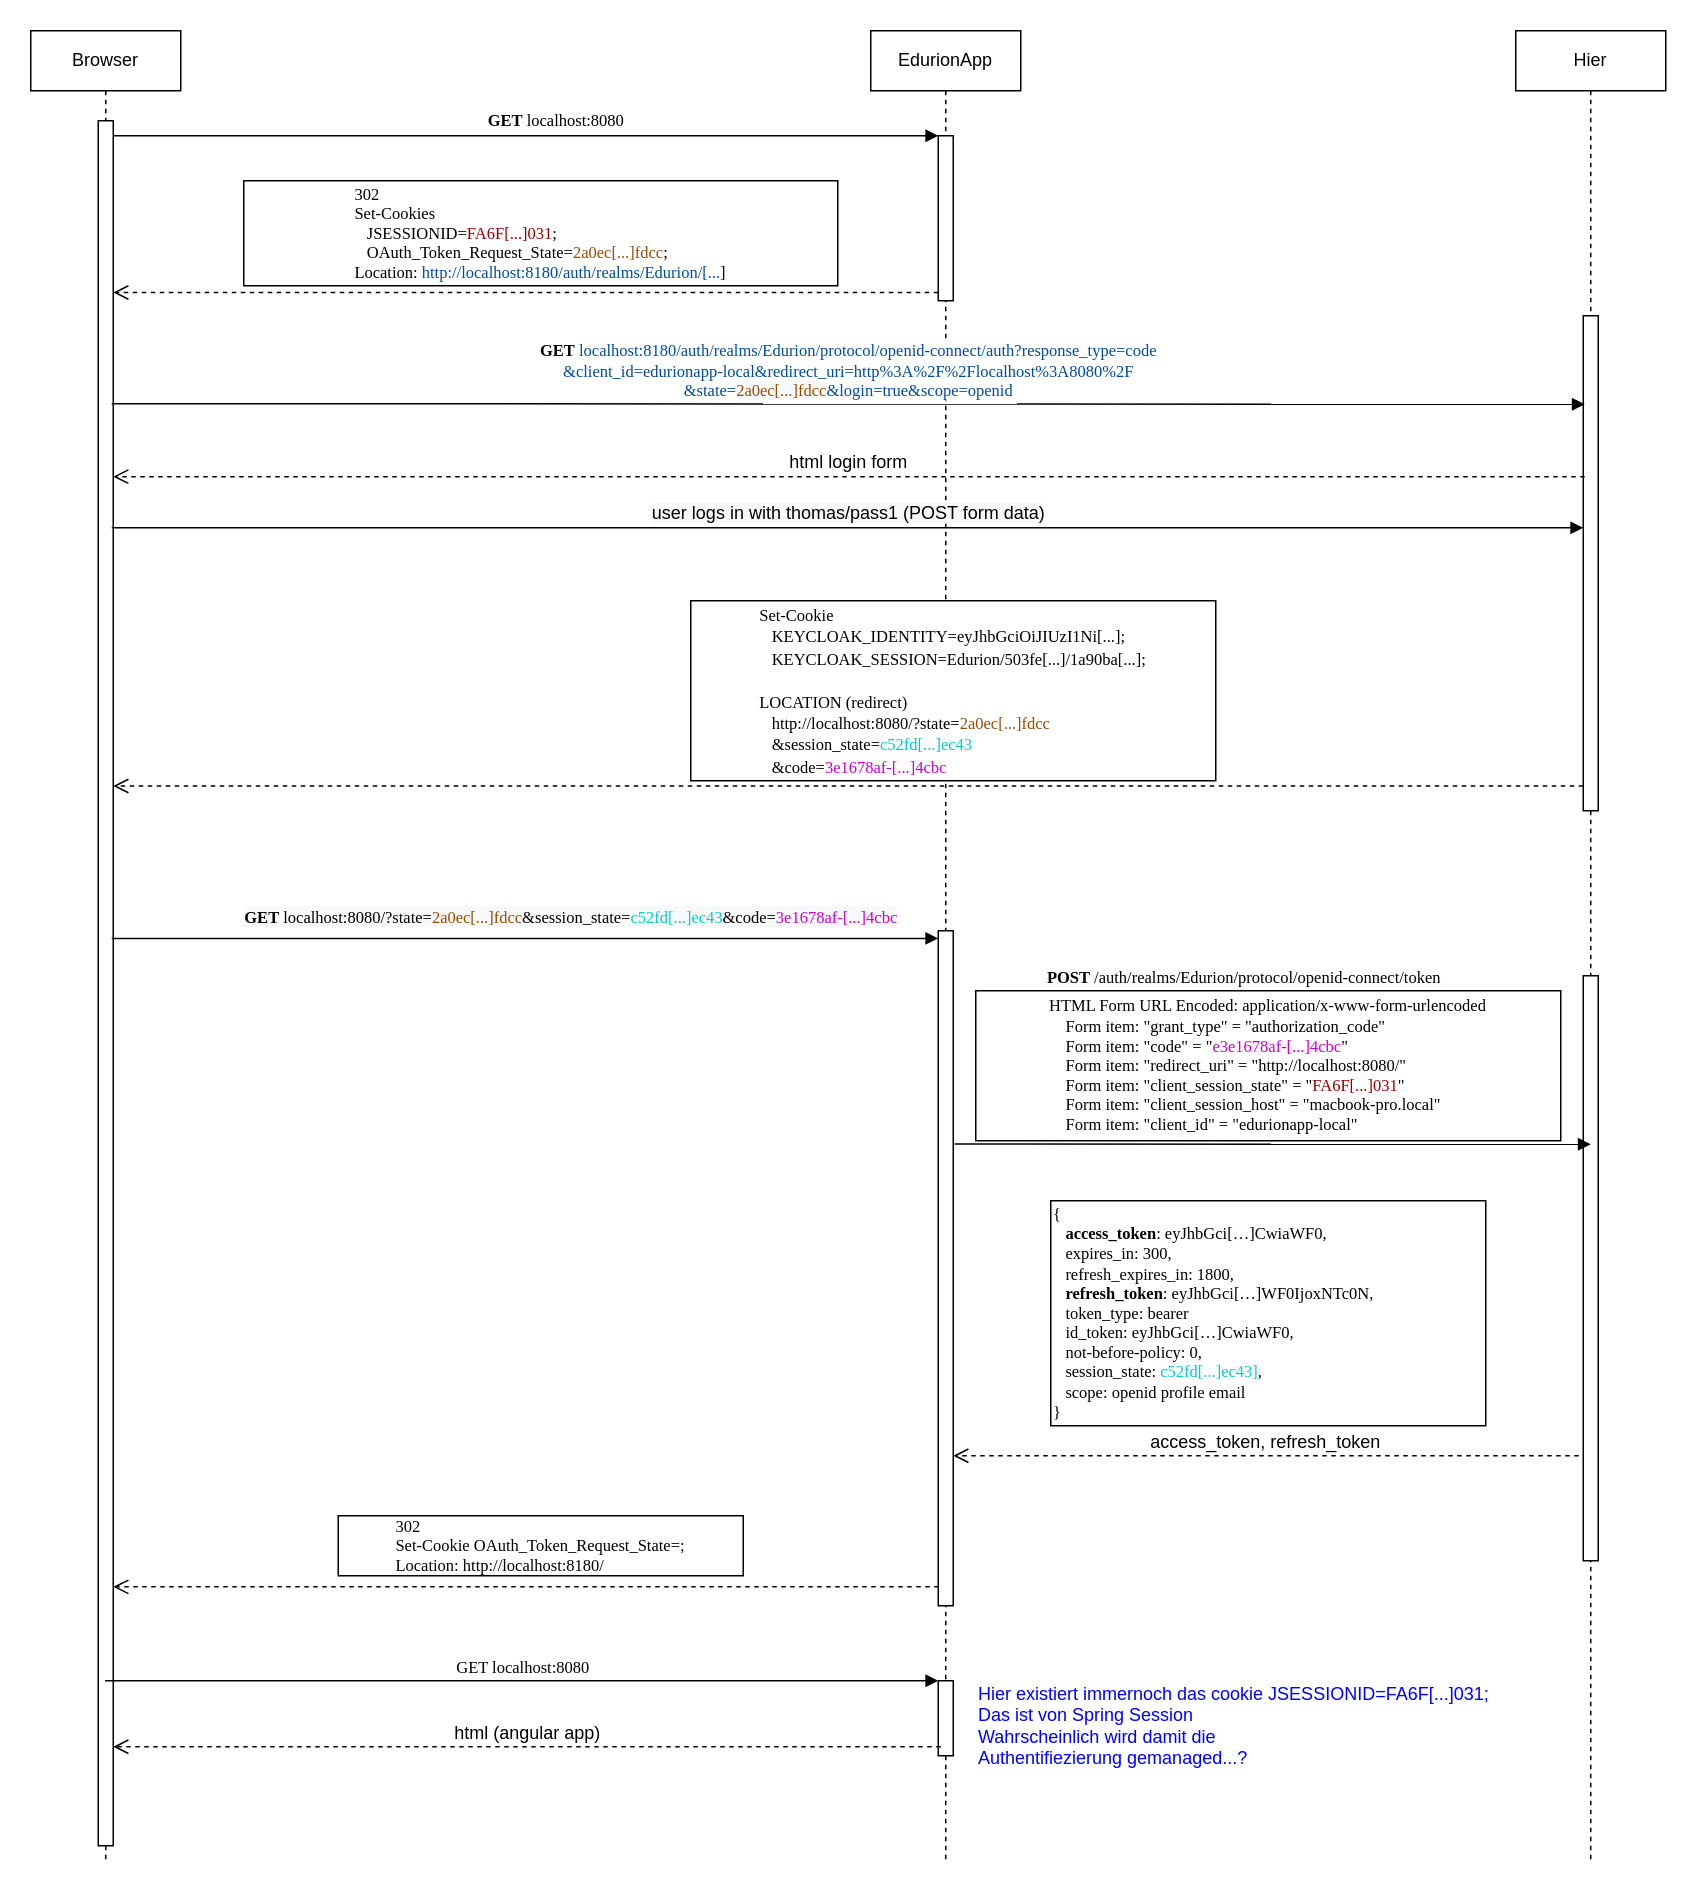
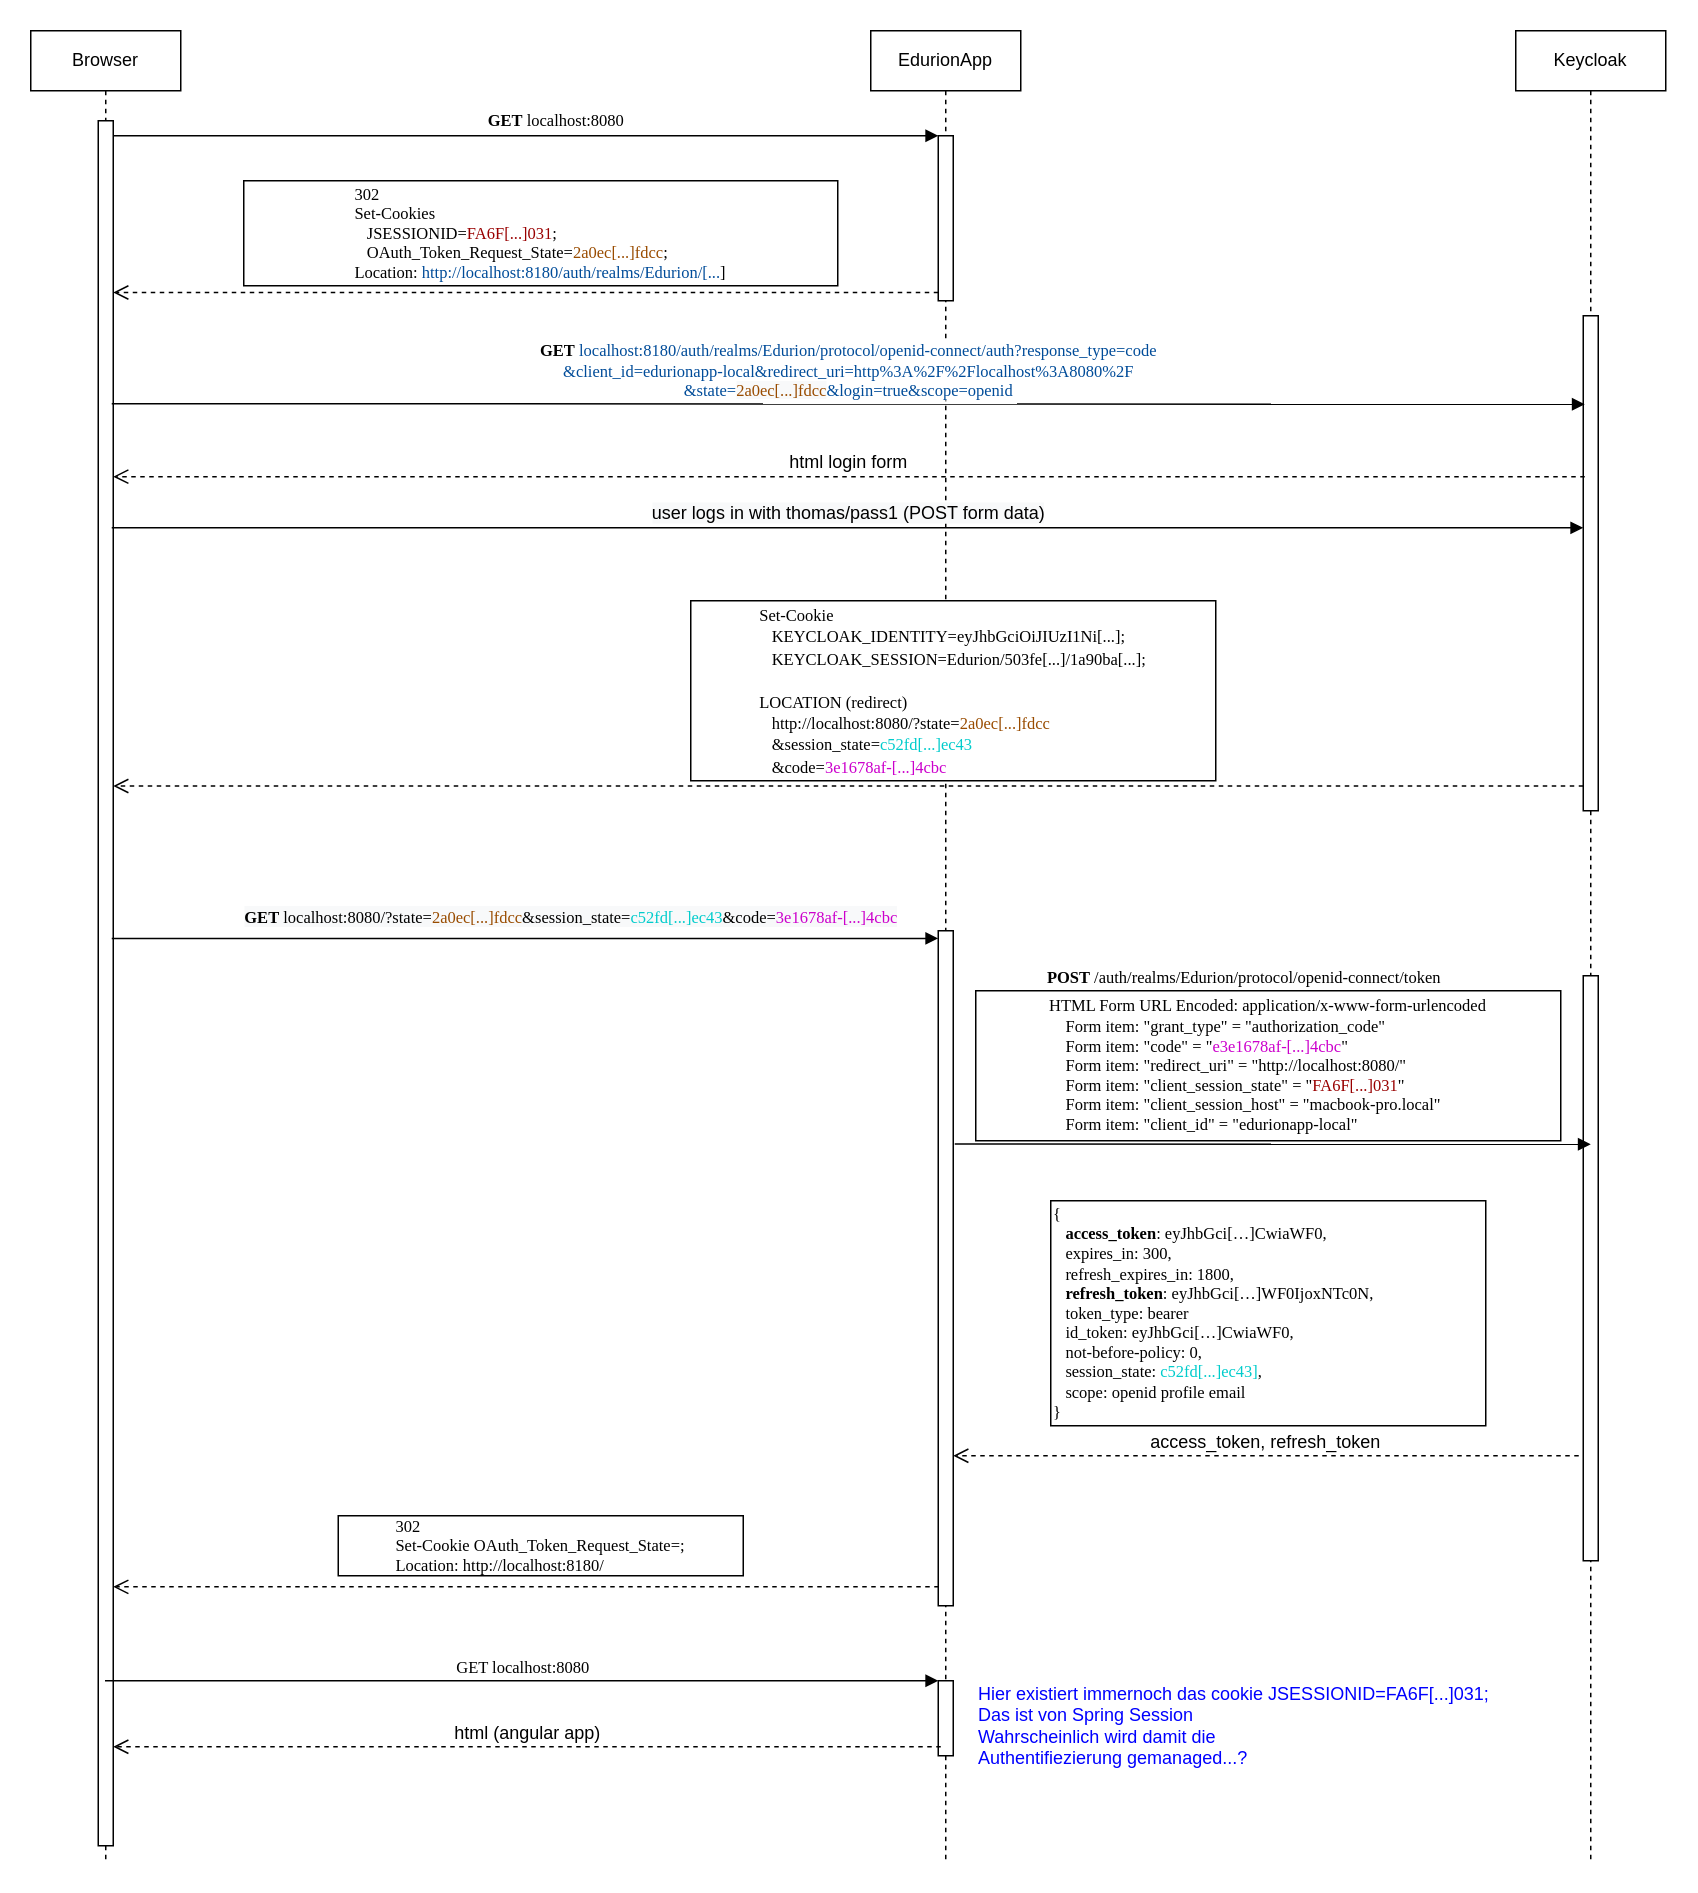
node "Hier": label "Hier" -> "Keycloak"
